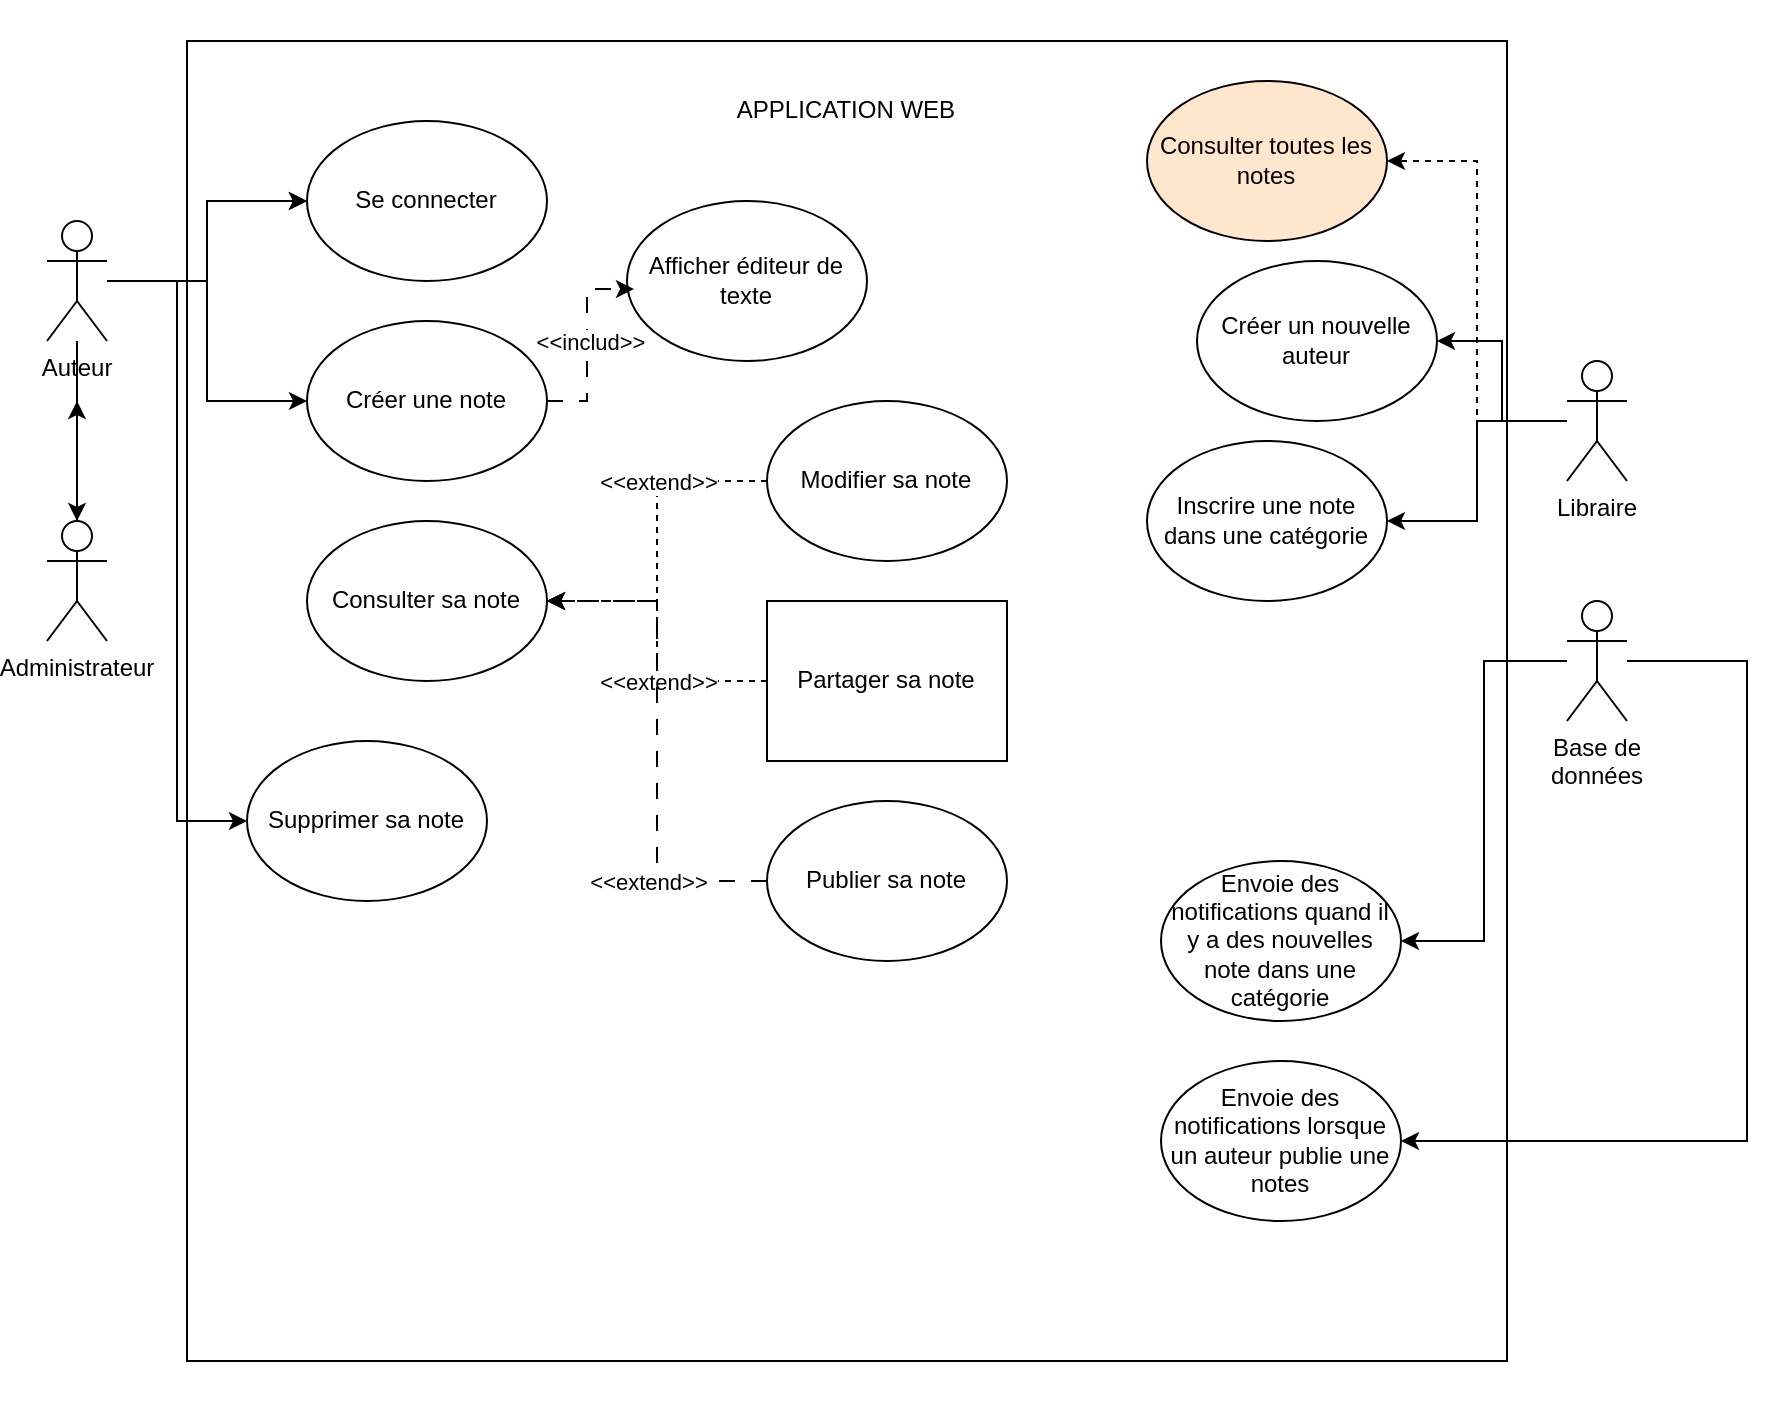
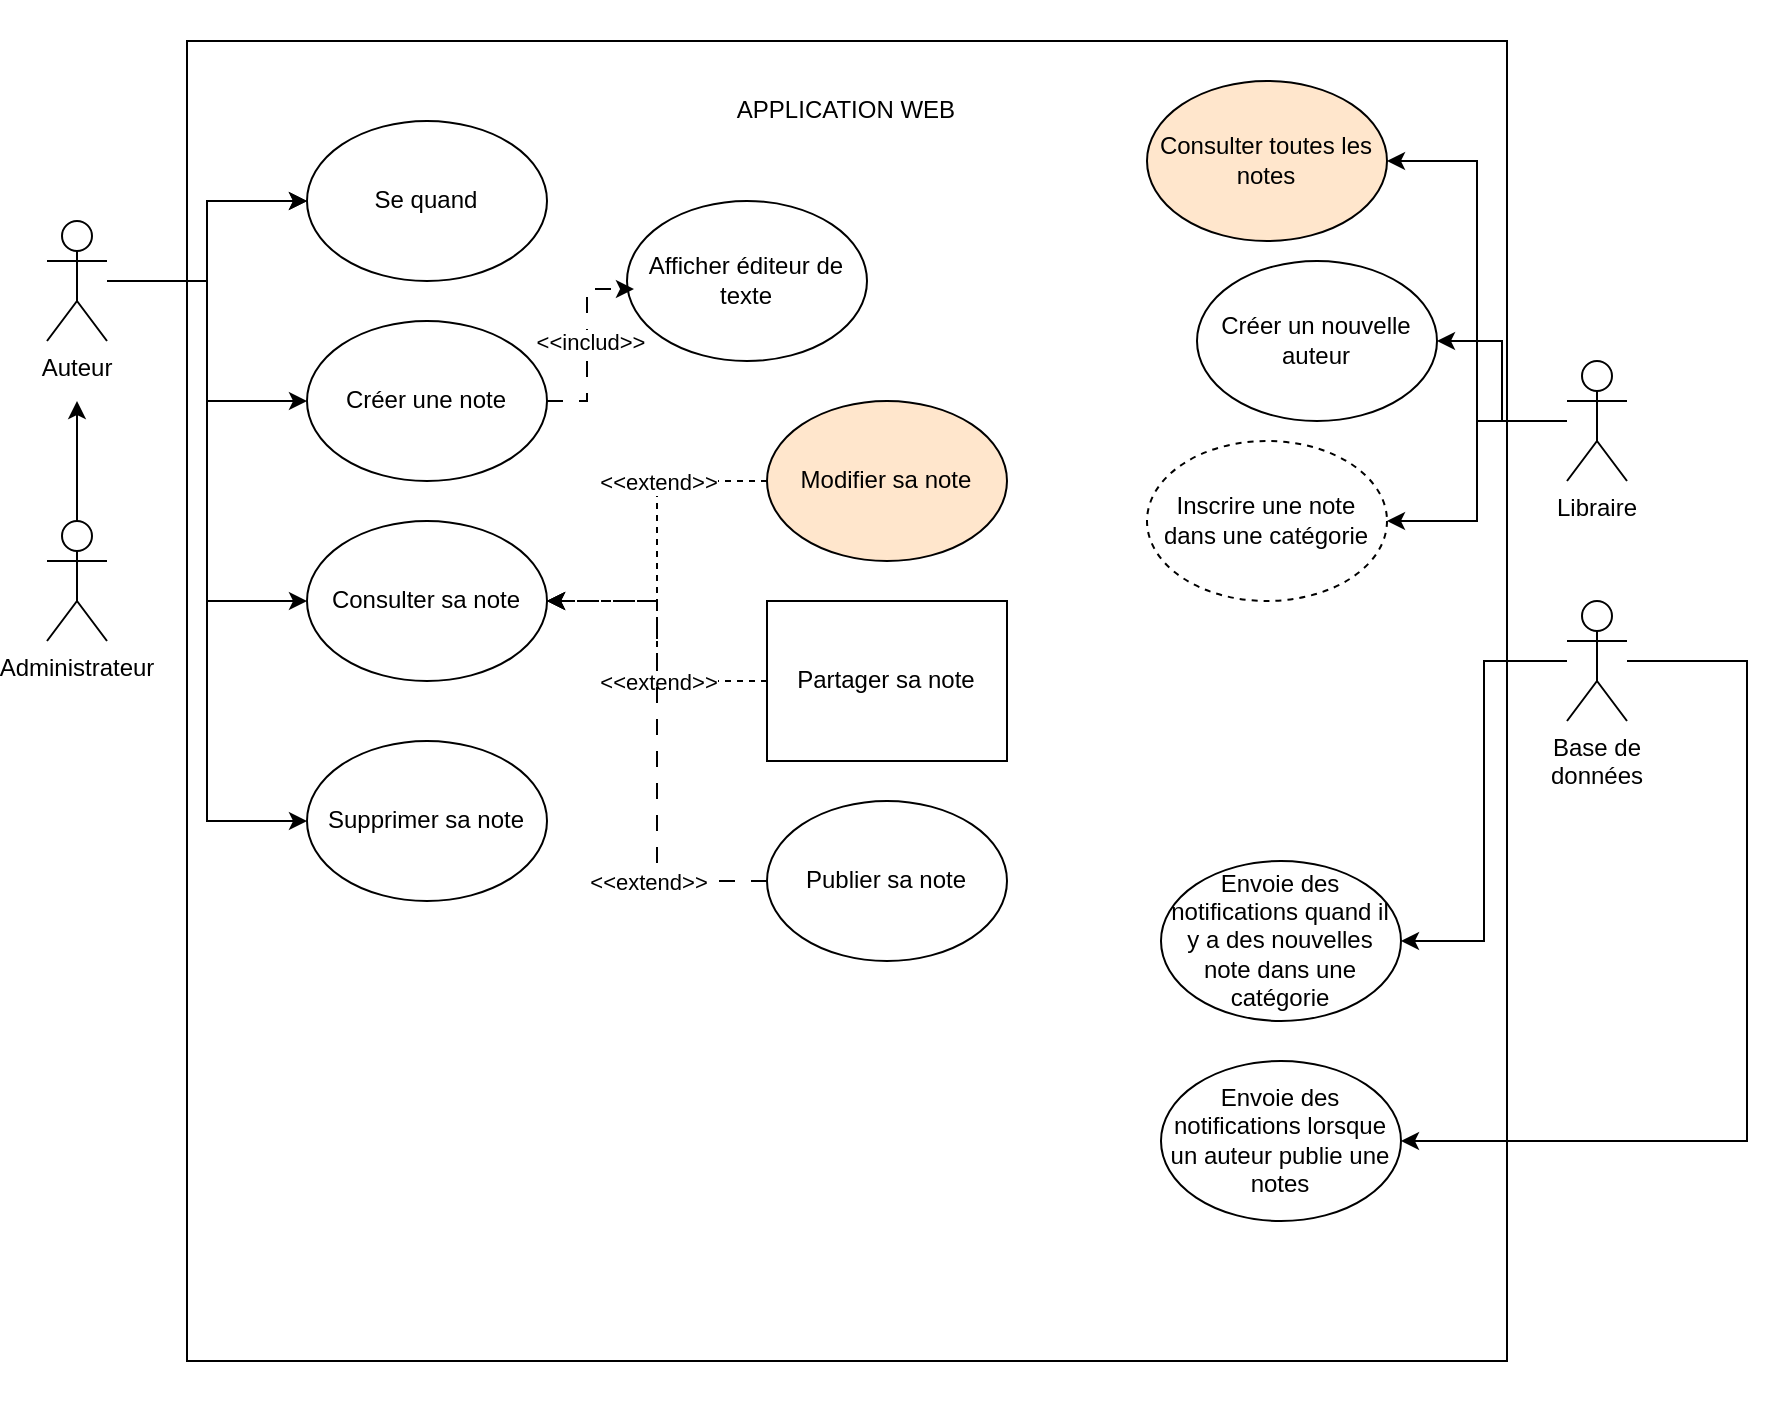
node "Se connecter": label "Se connecter" -> "Se quand"
edge "Libraire" -> "Consulter toutes les notes": style dashed -> solid
edge "Auteur" -> "Administrateur": now "Auteur" -> "Consulter sa note"
node "Modifier sa note": fillcolor #ffffff -> #ffe6cc
node "Inscrire une note dans une catégorie": style solid -> dashed
node "Supprimer sa note": moved (367, 821) -> (427, 821)
